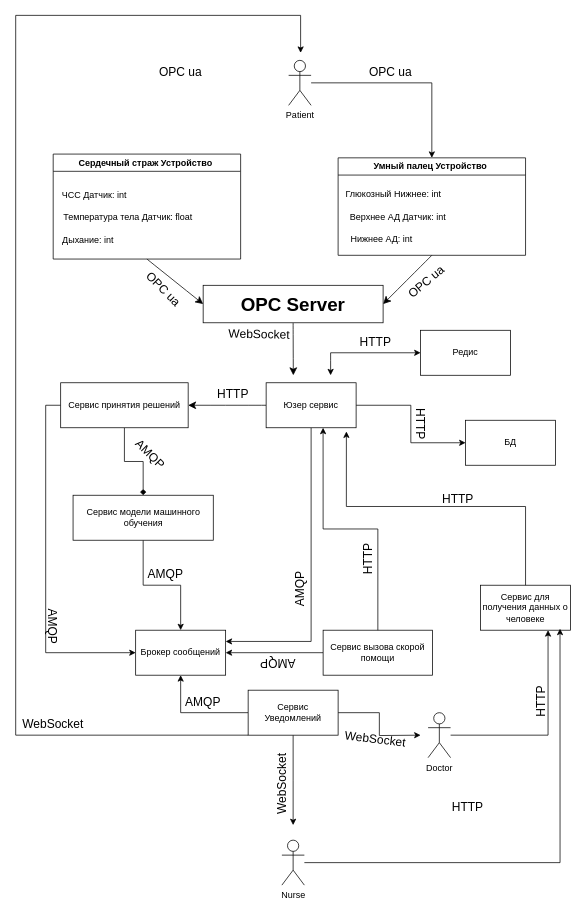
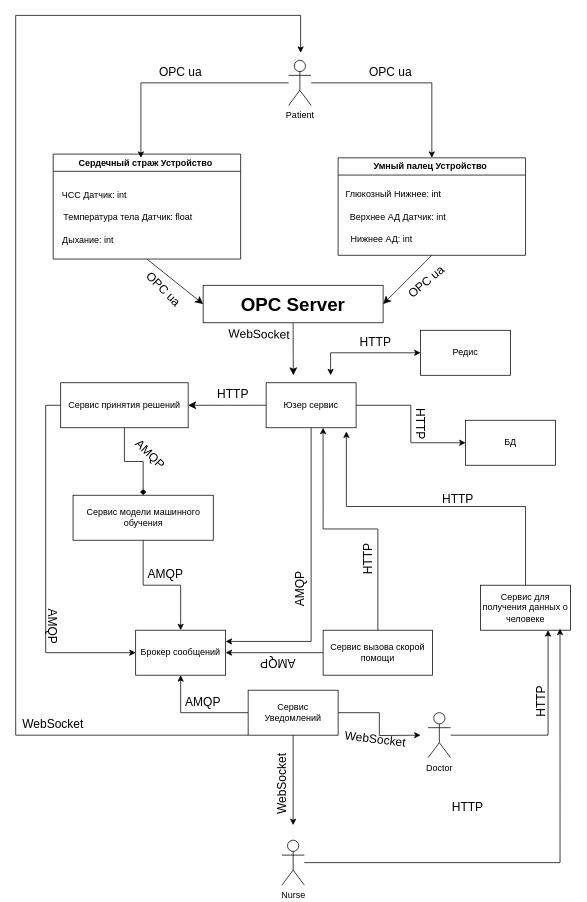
edge "Patient" -> "Сердечный страж Устройство": added
